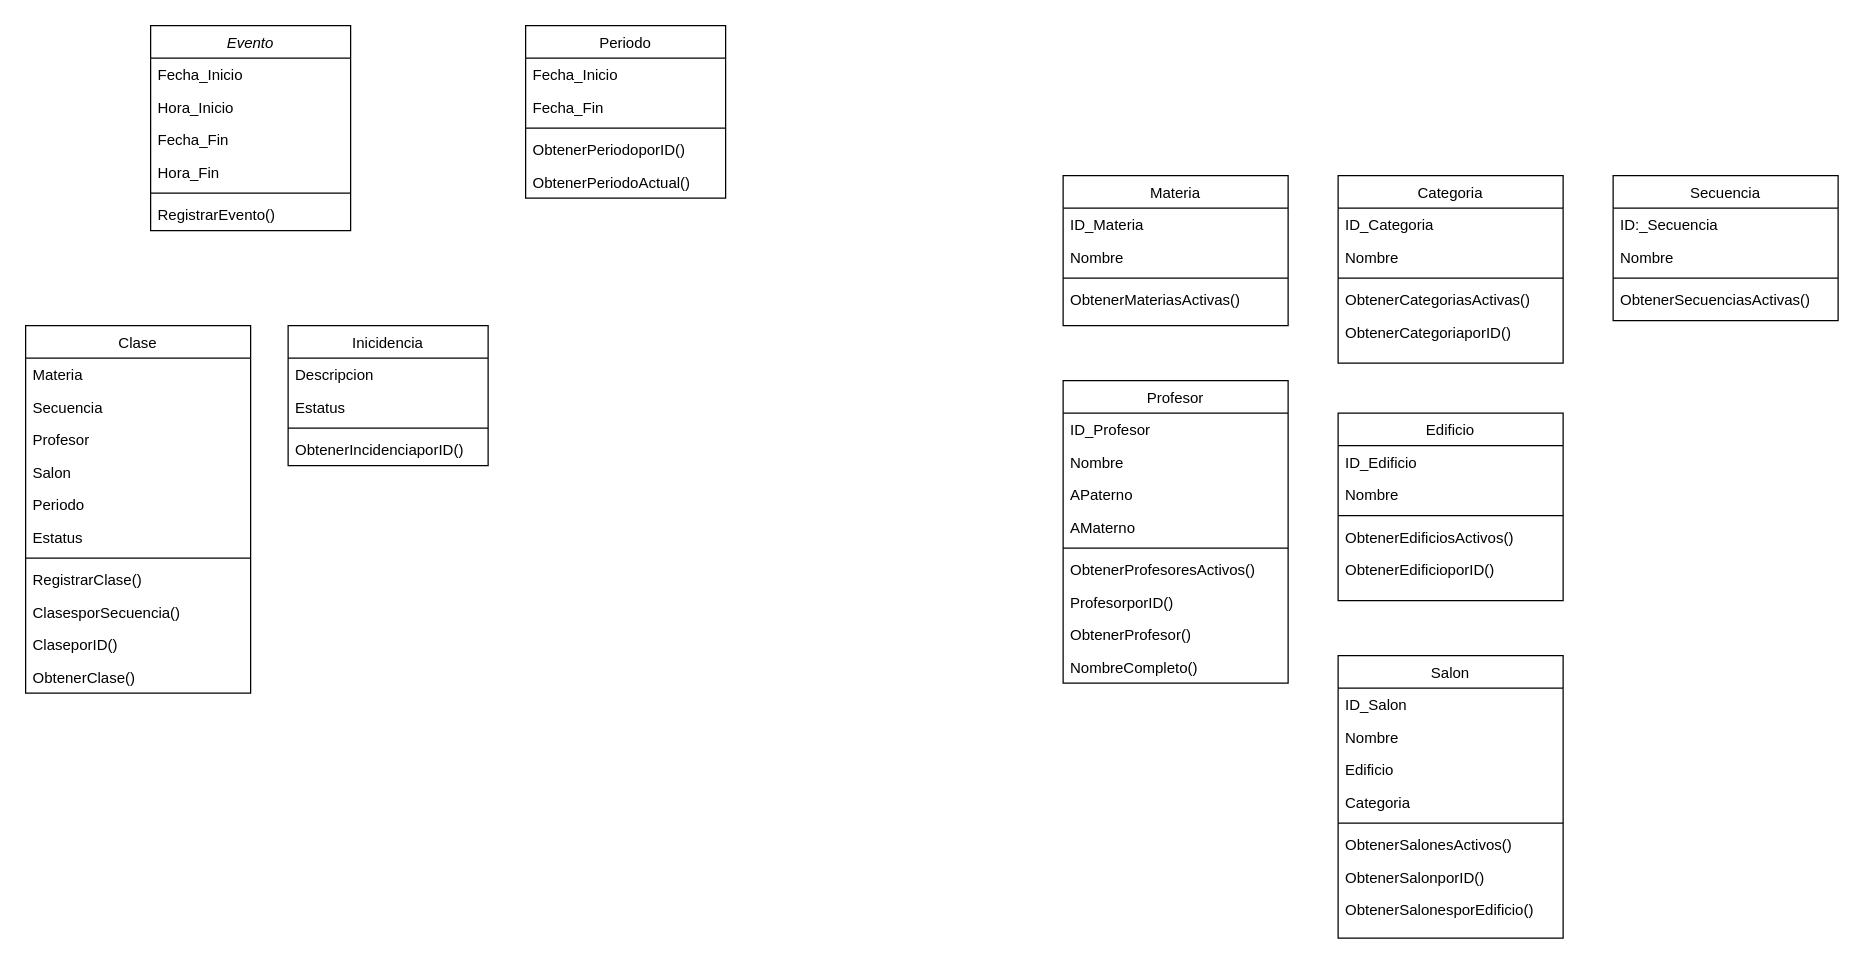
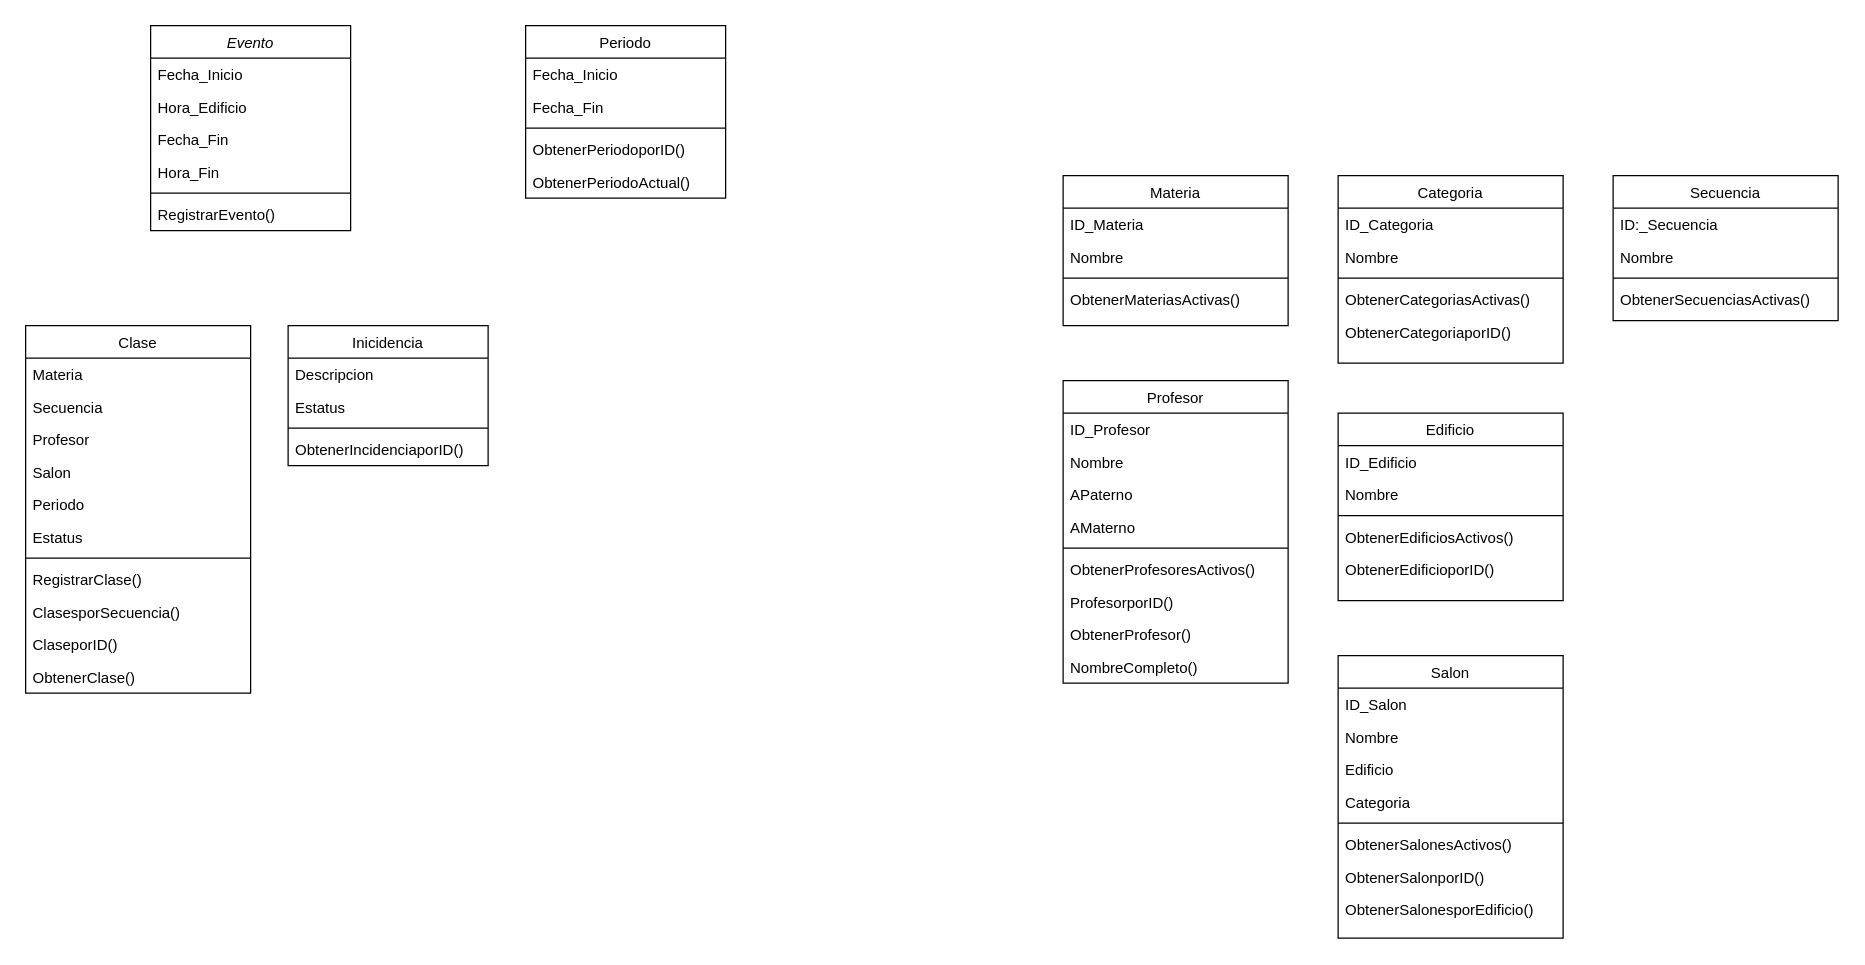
node "Hora_Inicio": label "Hora_Inicio" -> "Hora_Edificio"
